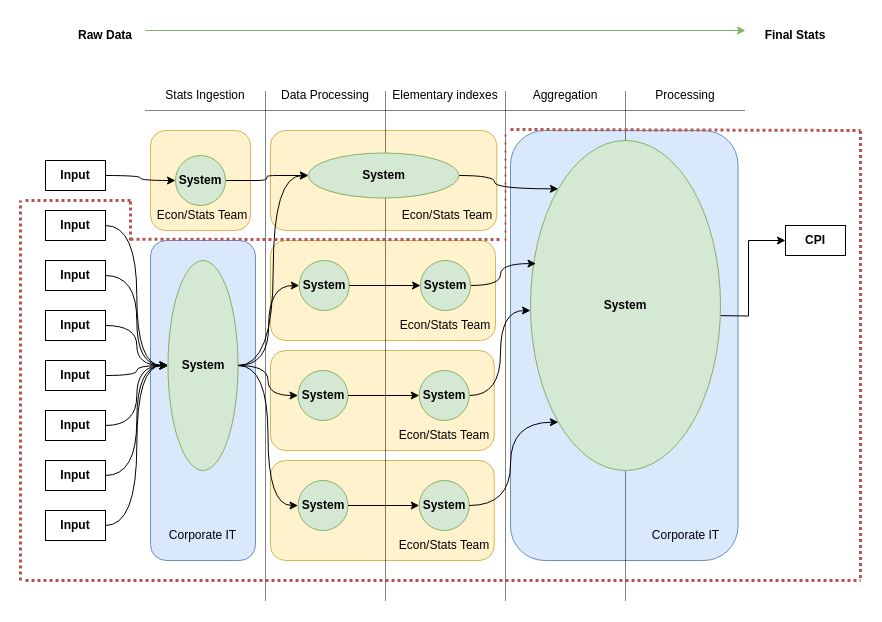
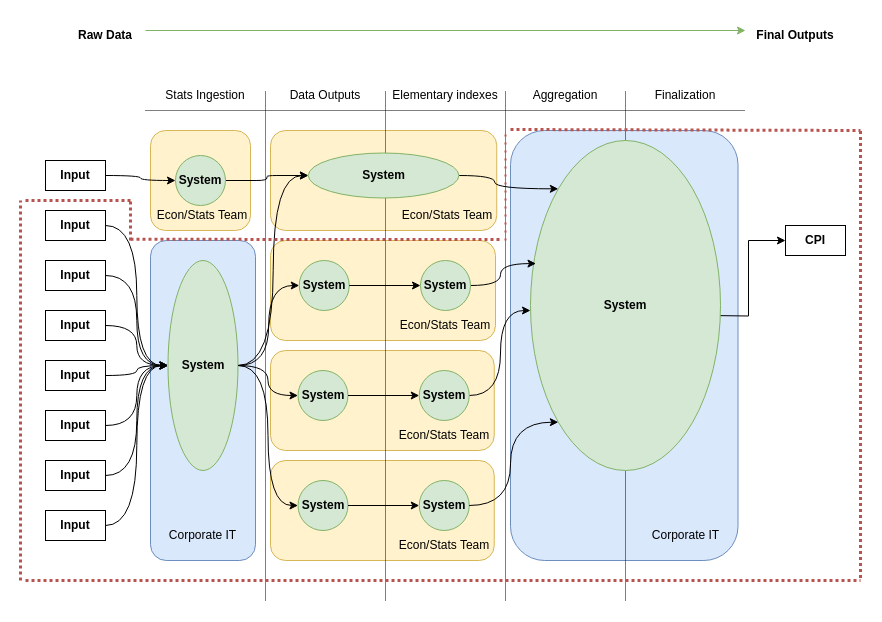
node "Final Stats": label "Final Stats" -> "Final Outputs"
node "Data Processing": label "Data Processing" -> "Data Outputs"
node "Processing": label "Processing" -> "Finalization"
